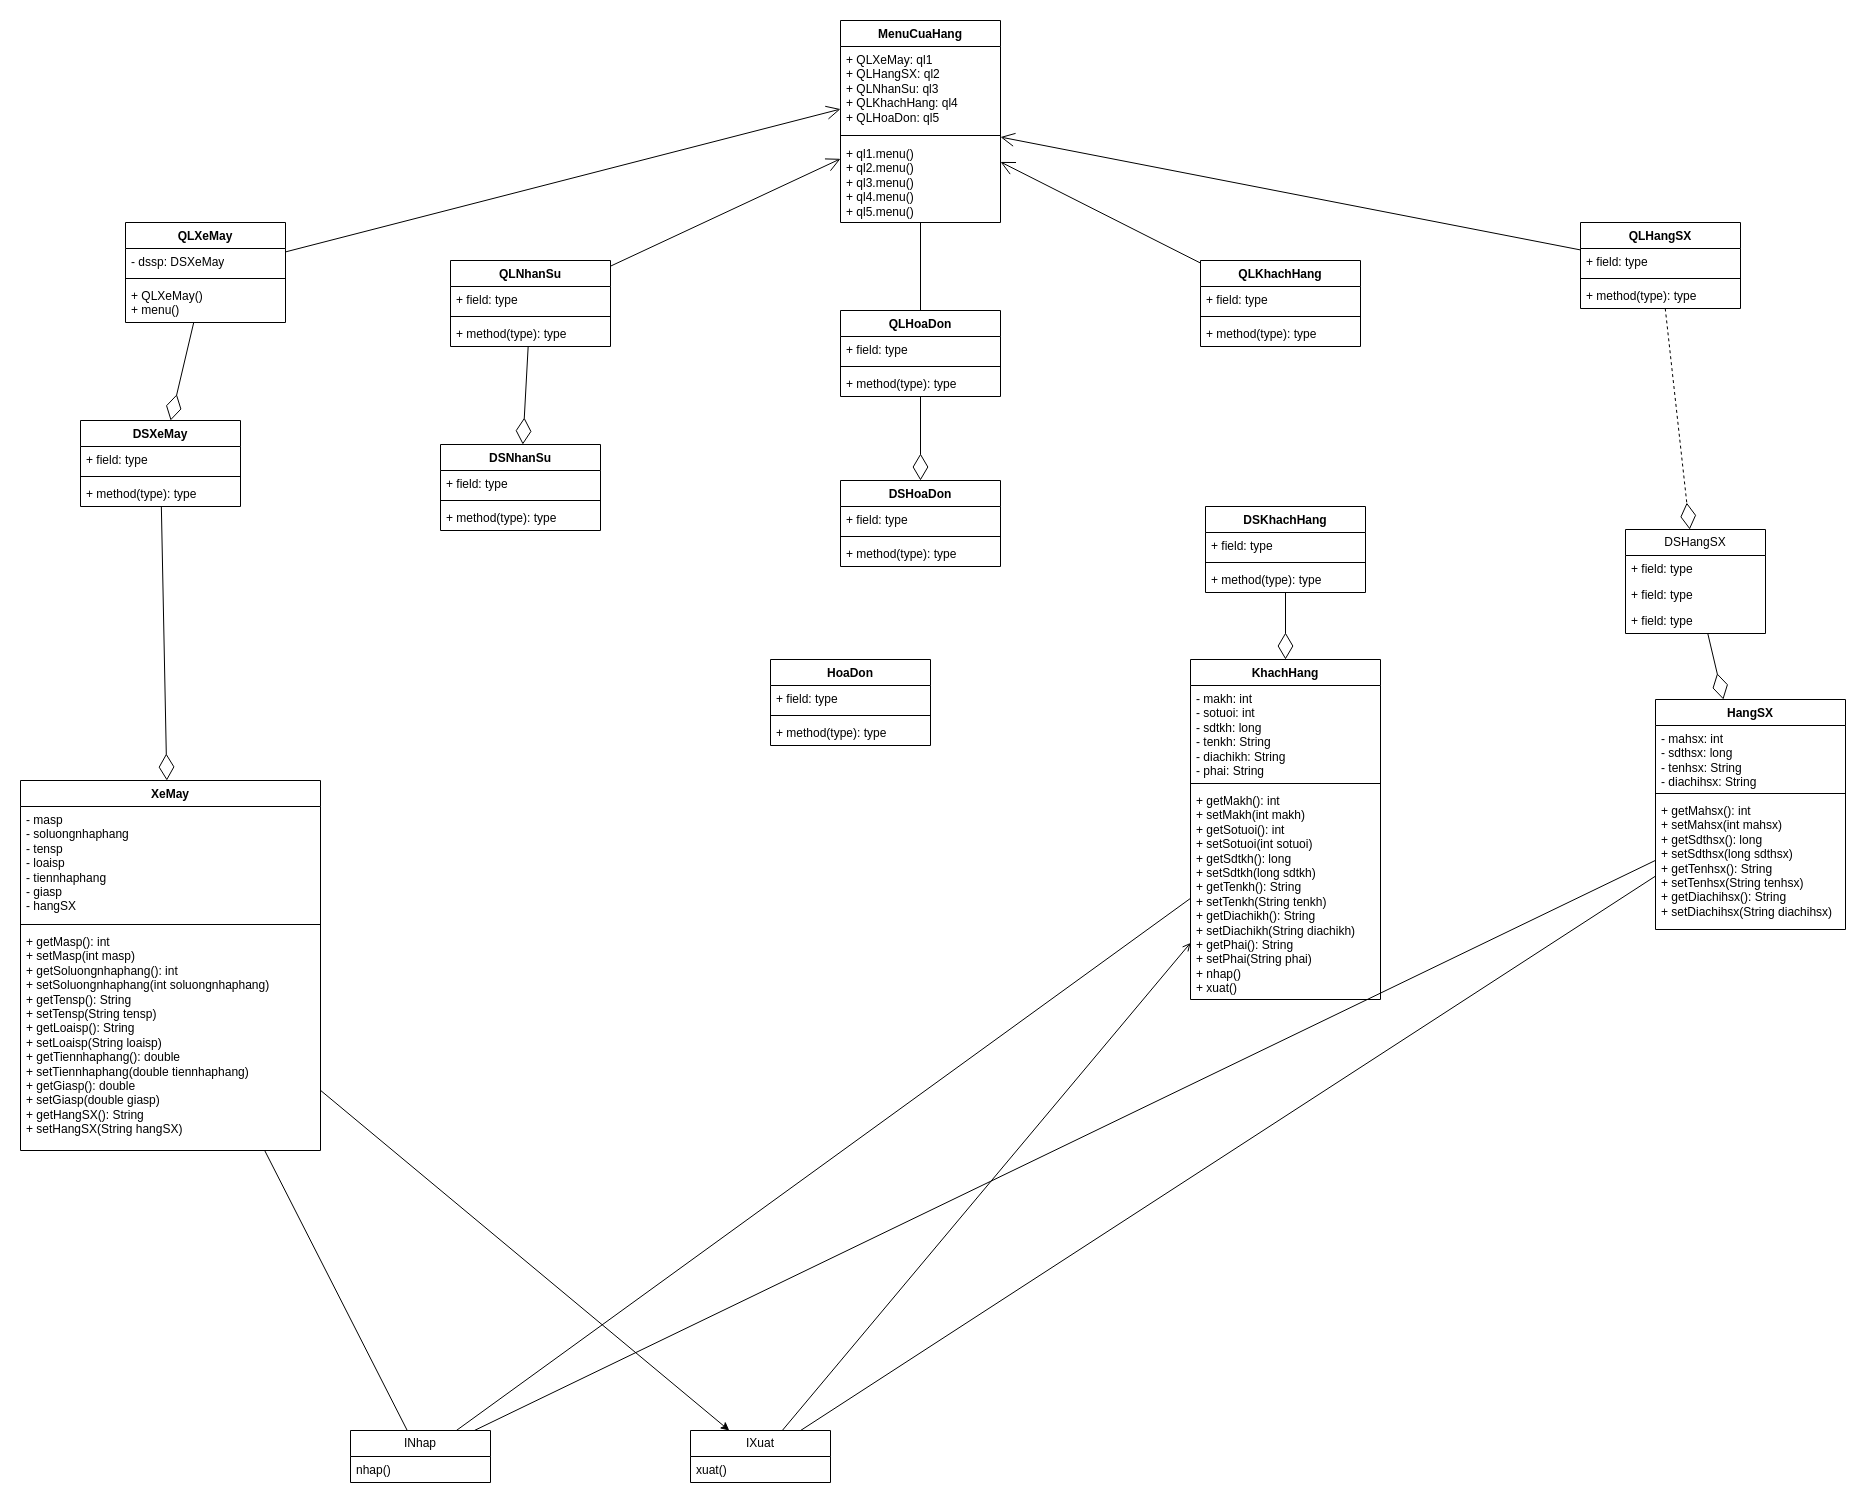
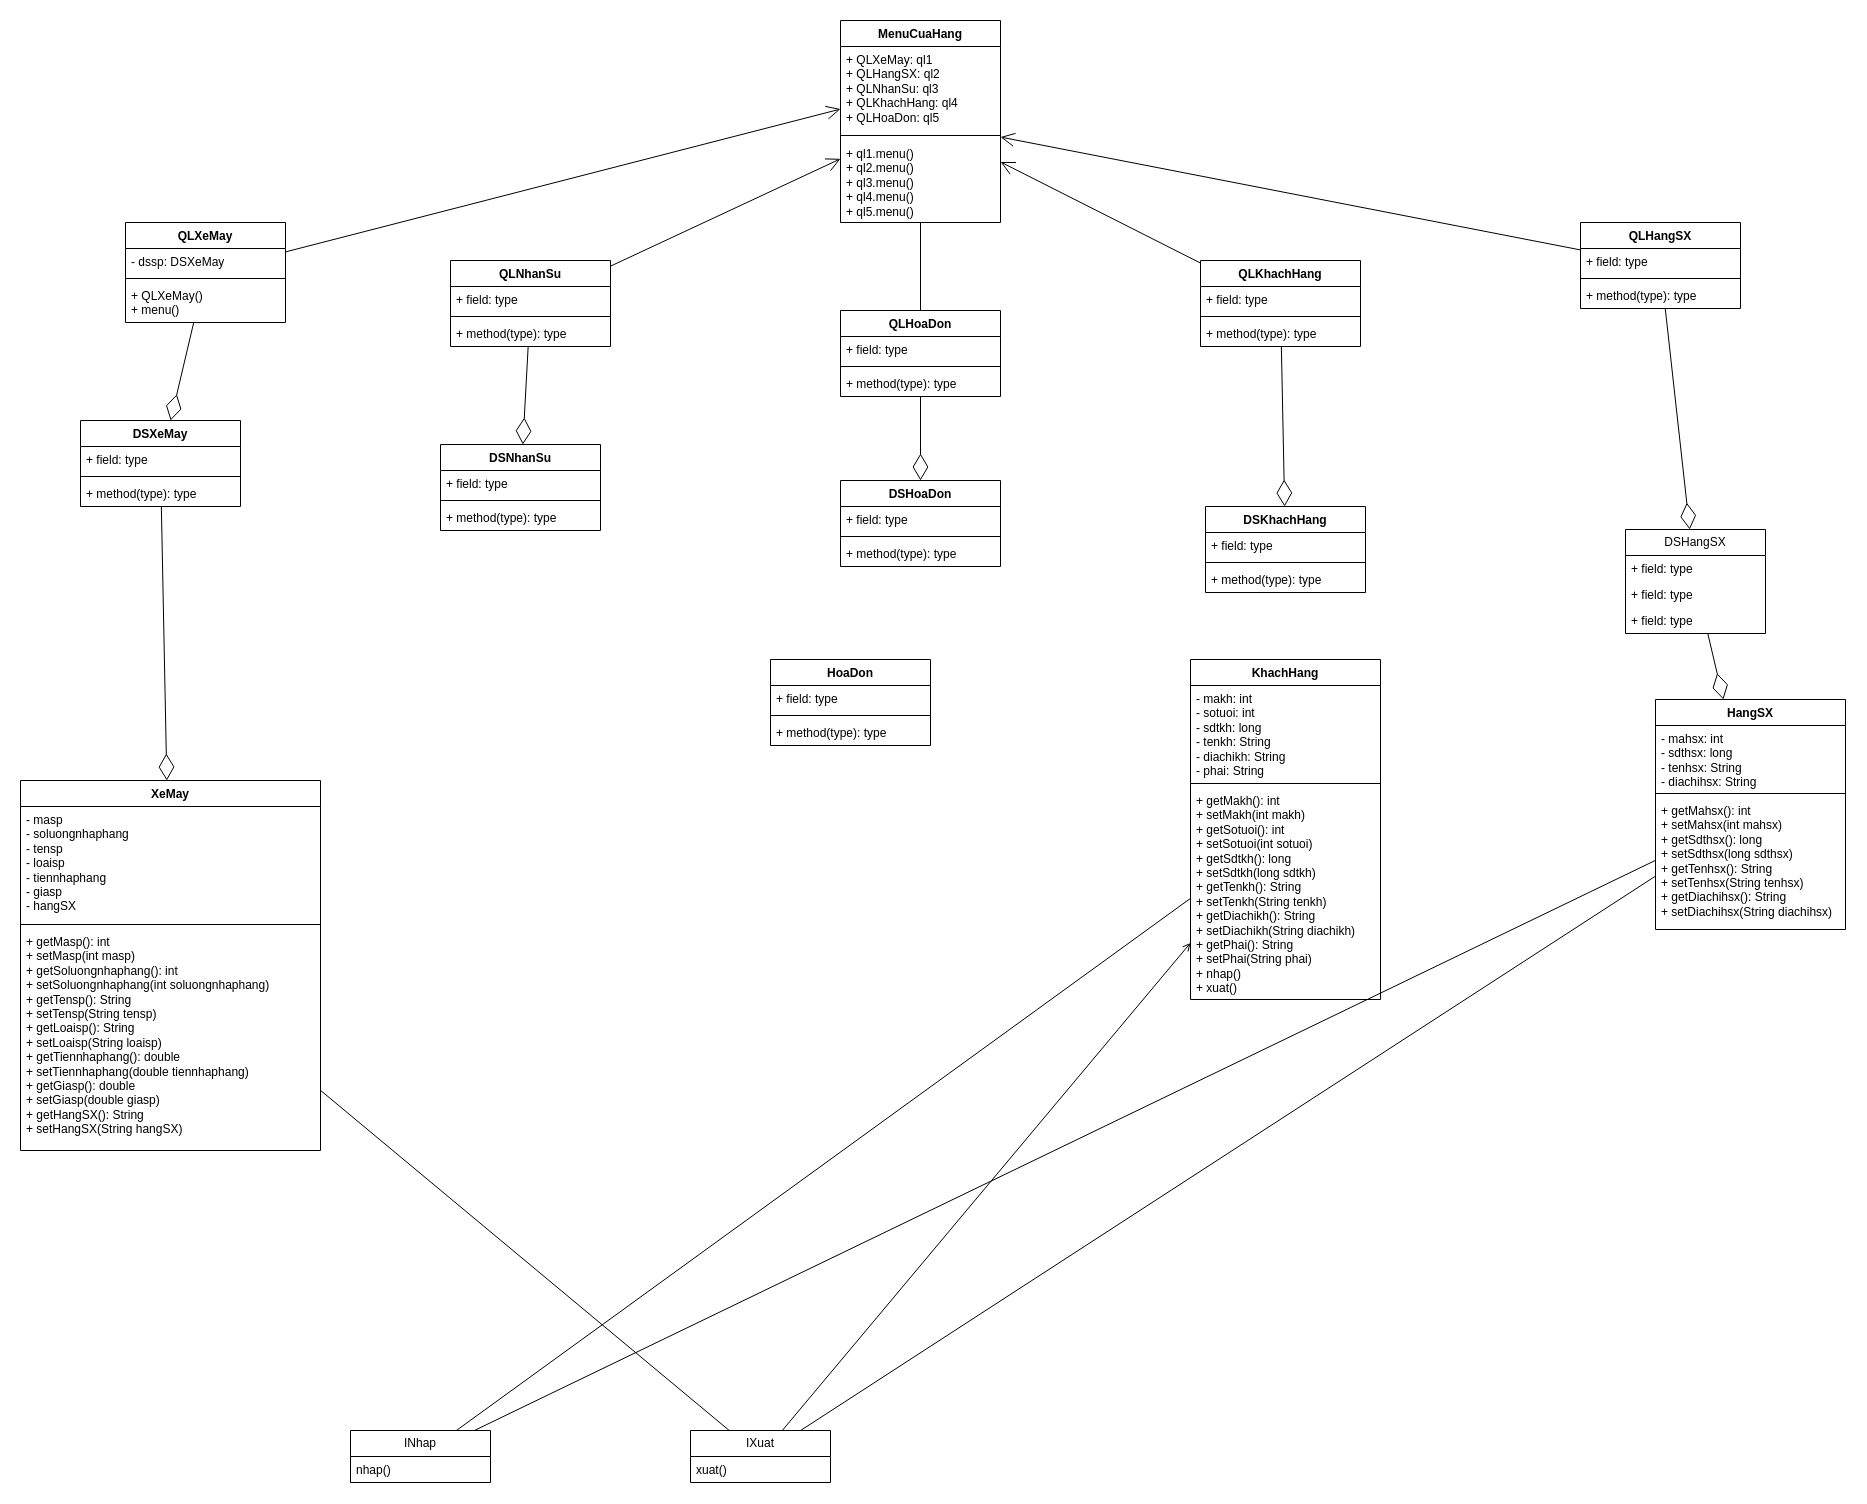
edge "QLHangSX" -> "DSHangSX": style dashed -> solid
edge "QLKhachHang" -> "DSKhachHang": added
edge "DSKhachHang" -> "KhachHang": removed
edge "XeMay" -- "INhap": removed
edge "XeMay" -> "IXuat": arrowhead classic -> none
